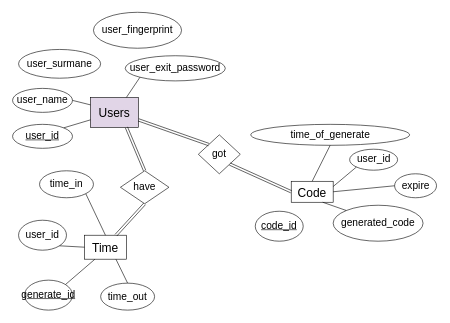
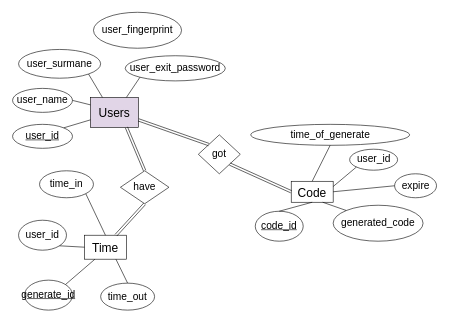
edge "user_surmane" -- "Users": added
edge "Code" -- "code_id": added
